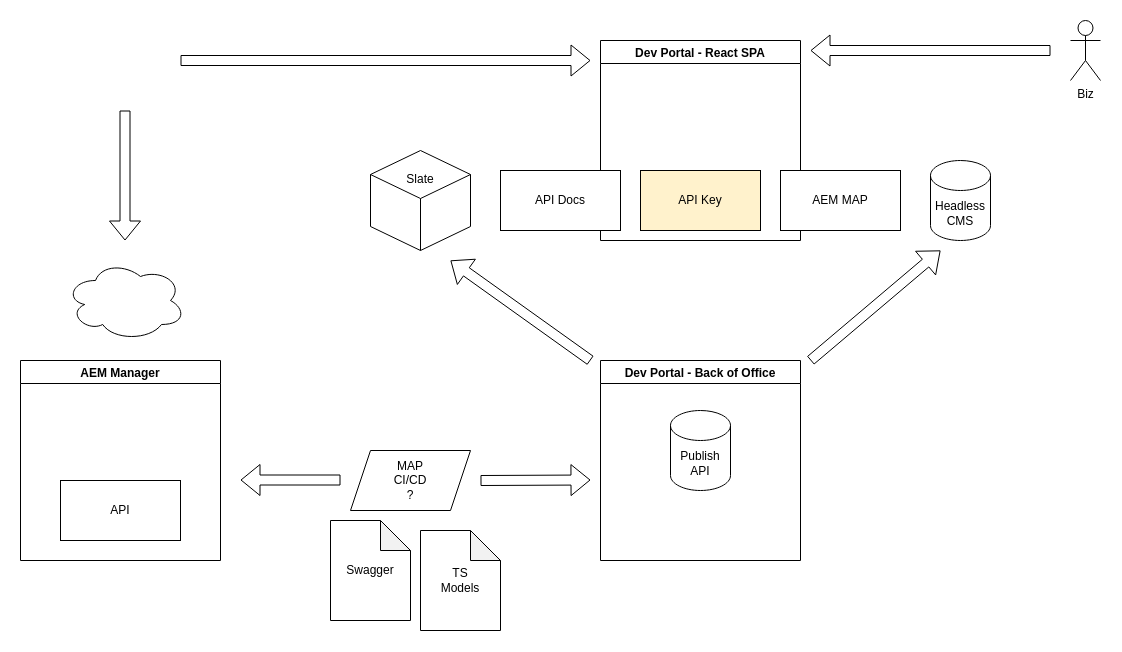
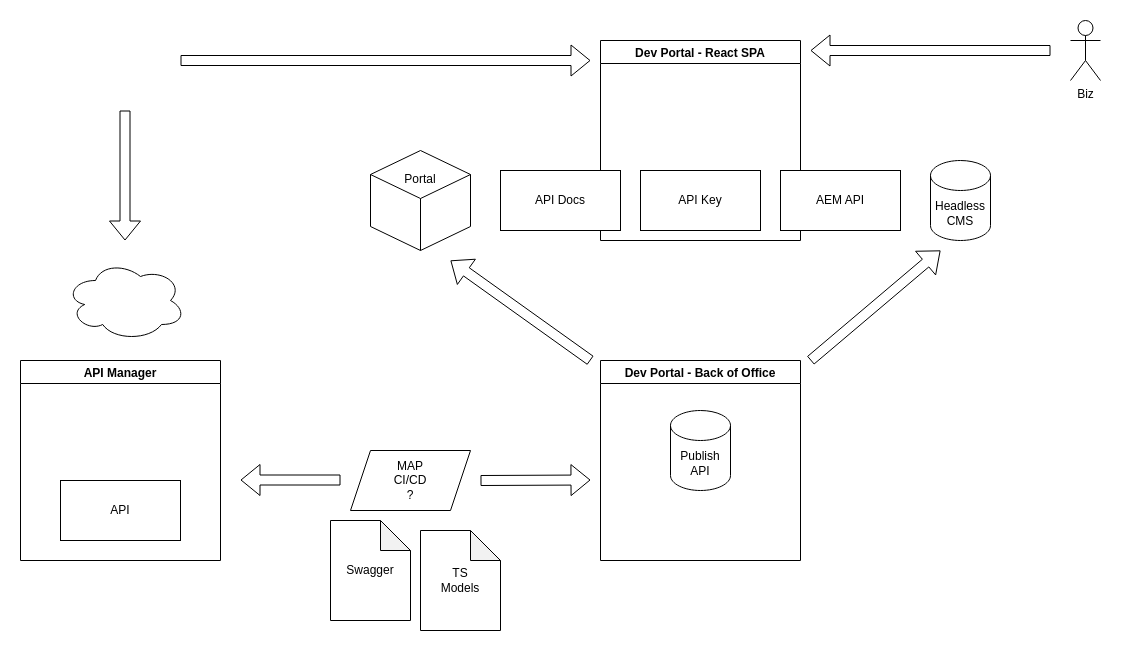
node "Slate": label "Slate" -> "Portal"
node "API Key": fillcolor #fff2cc -> #ffffff
node "AEM MAP": label "AEM MAP" -> "AEM API"
node "AEM Manager": label "AEM Manager" -> "API Manager"
